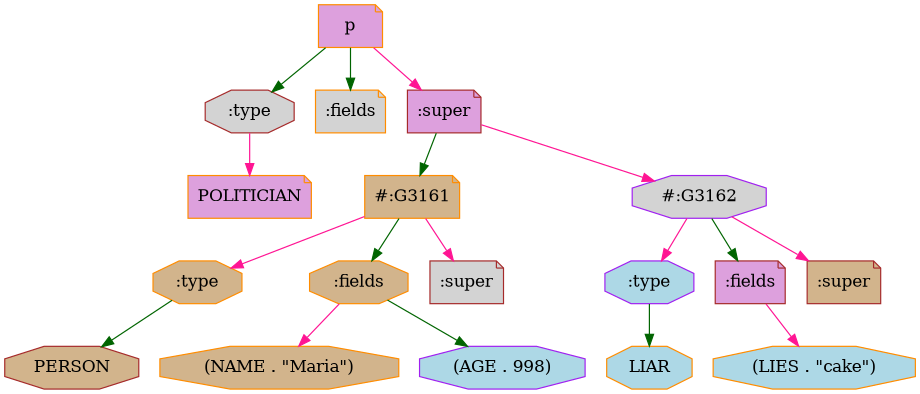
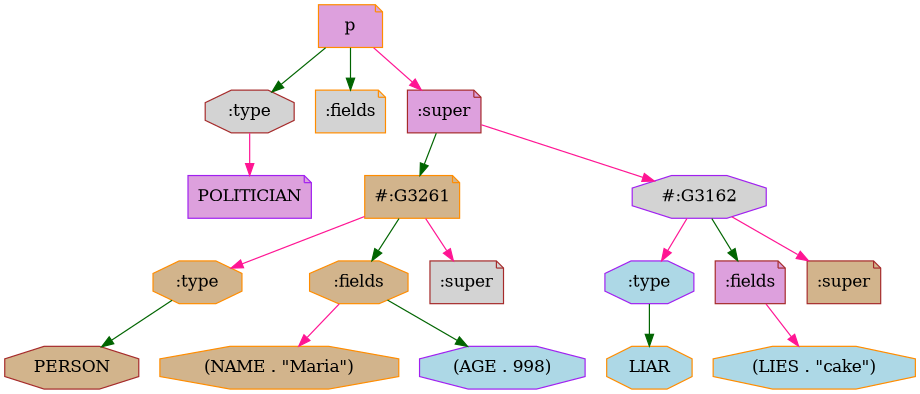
node "POLITICIAN": color darkorange -> purple
node "#:G3161": label "#:G3161" -> "#:G3261"
